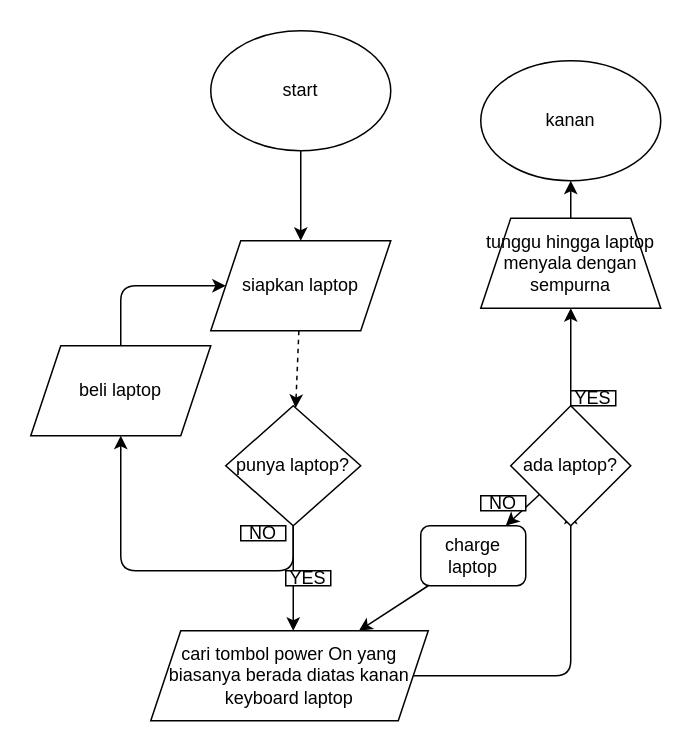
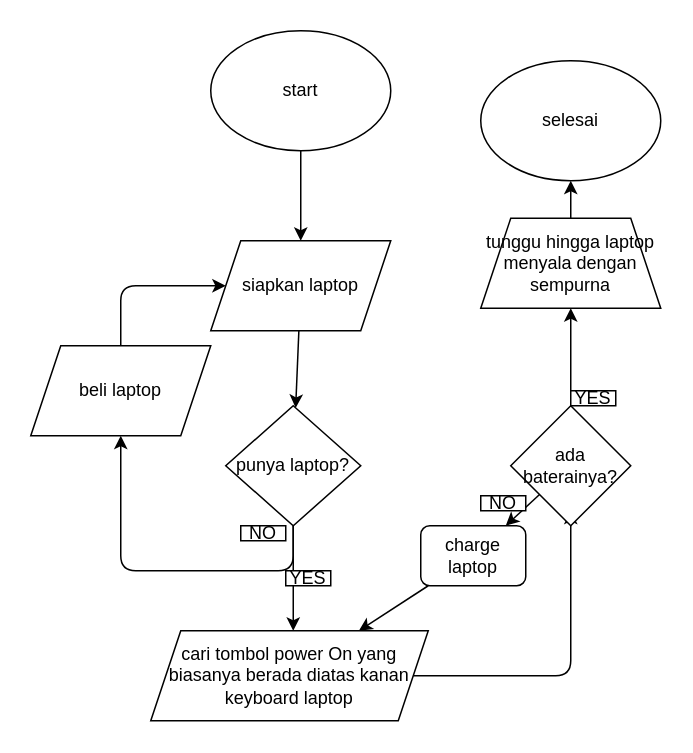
node "kanan": label "kanan" -> "selesai"
edge "siapkan laptop" -> "punya laptop?": style dashed -> solid
node "ada laptop?": label "ada laptop?" -> "ada baterainya?"
